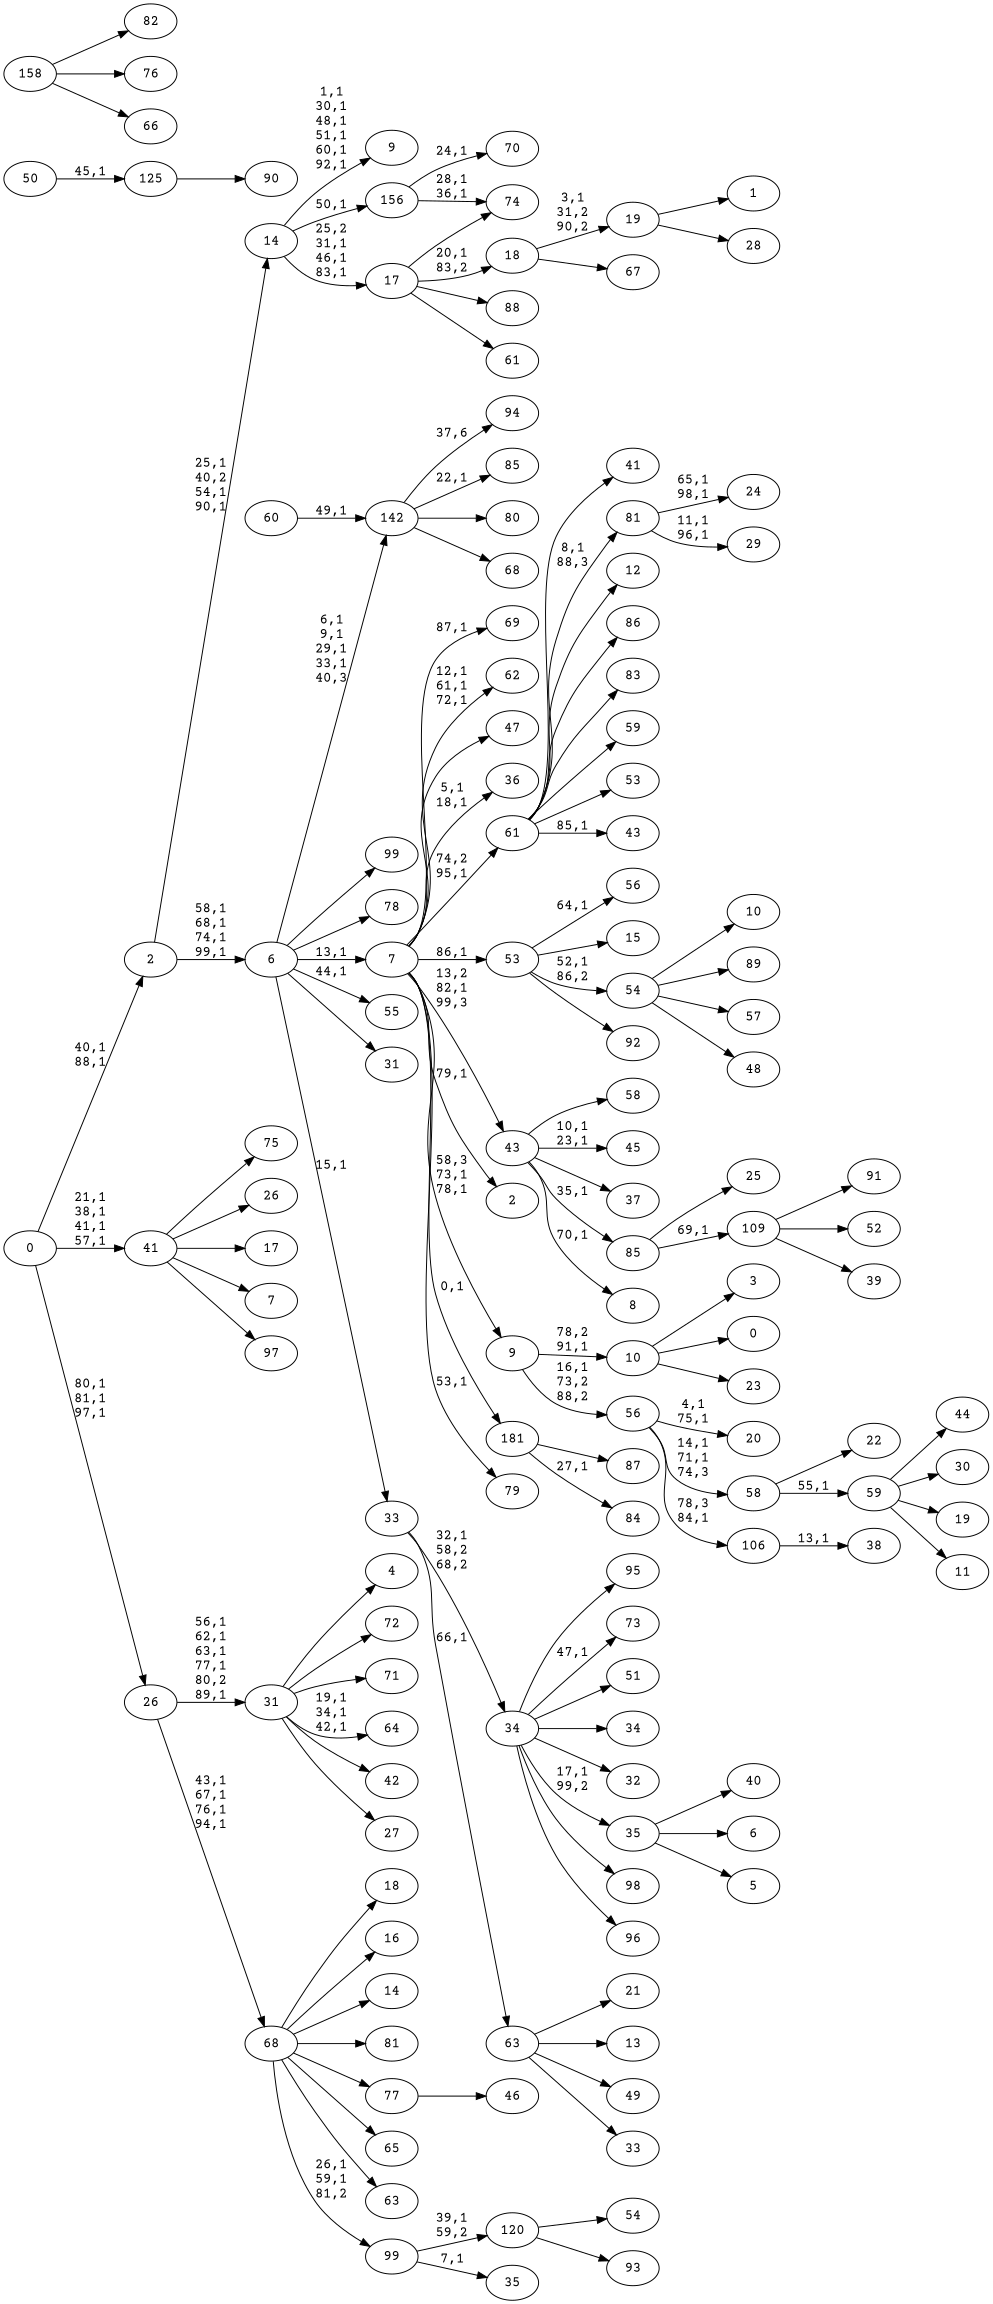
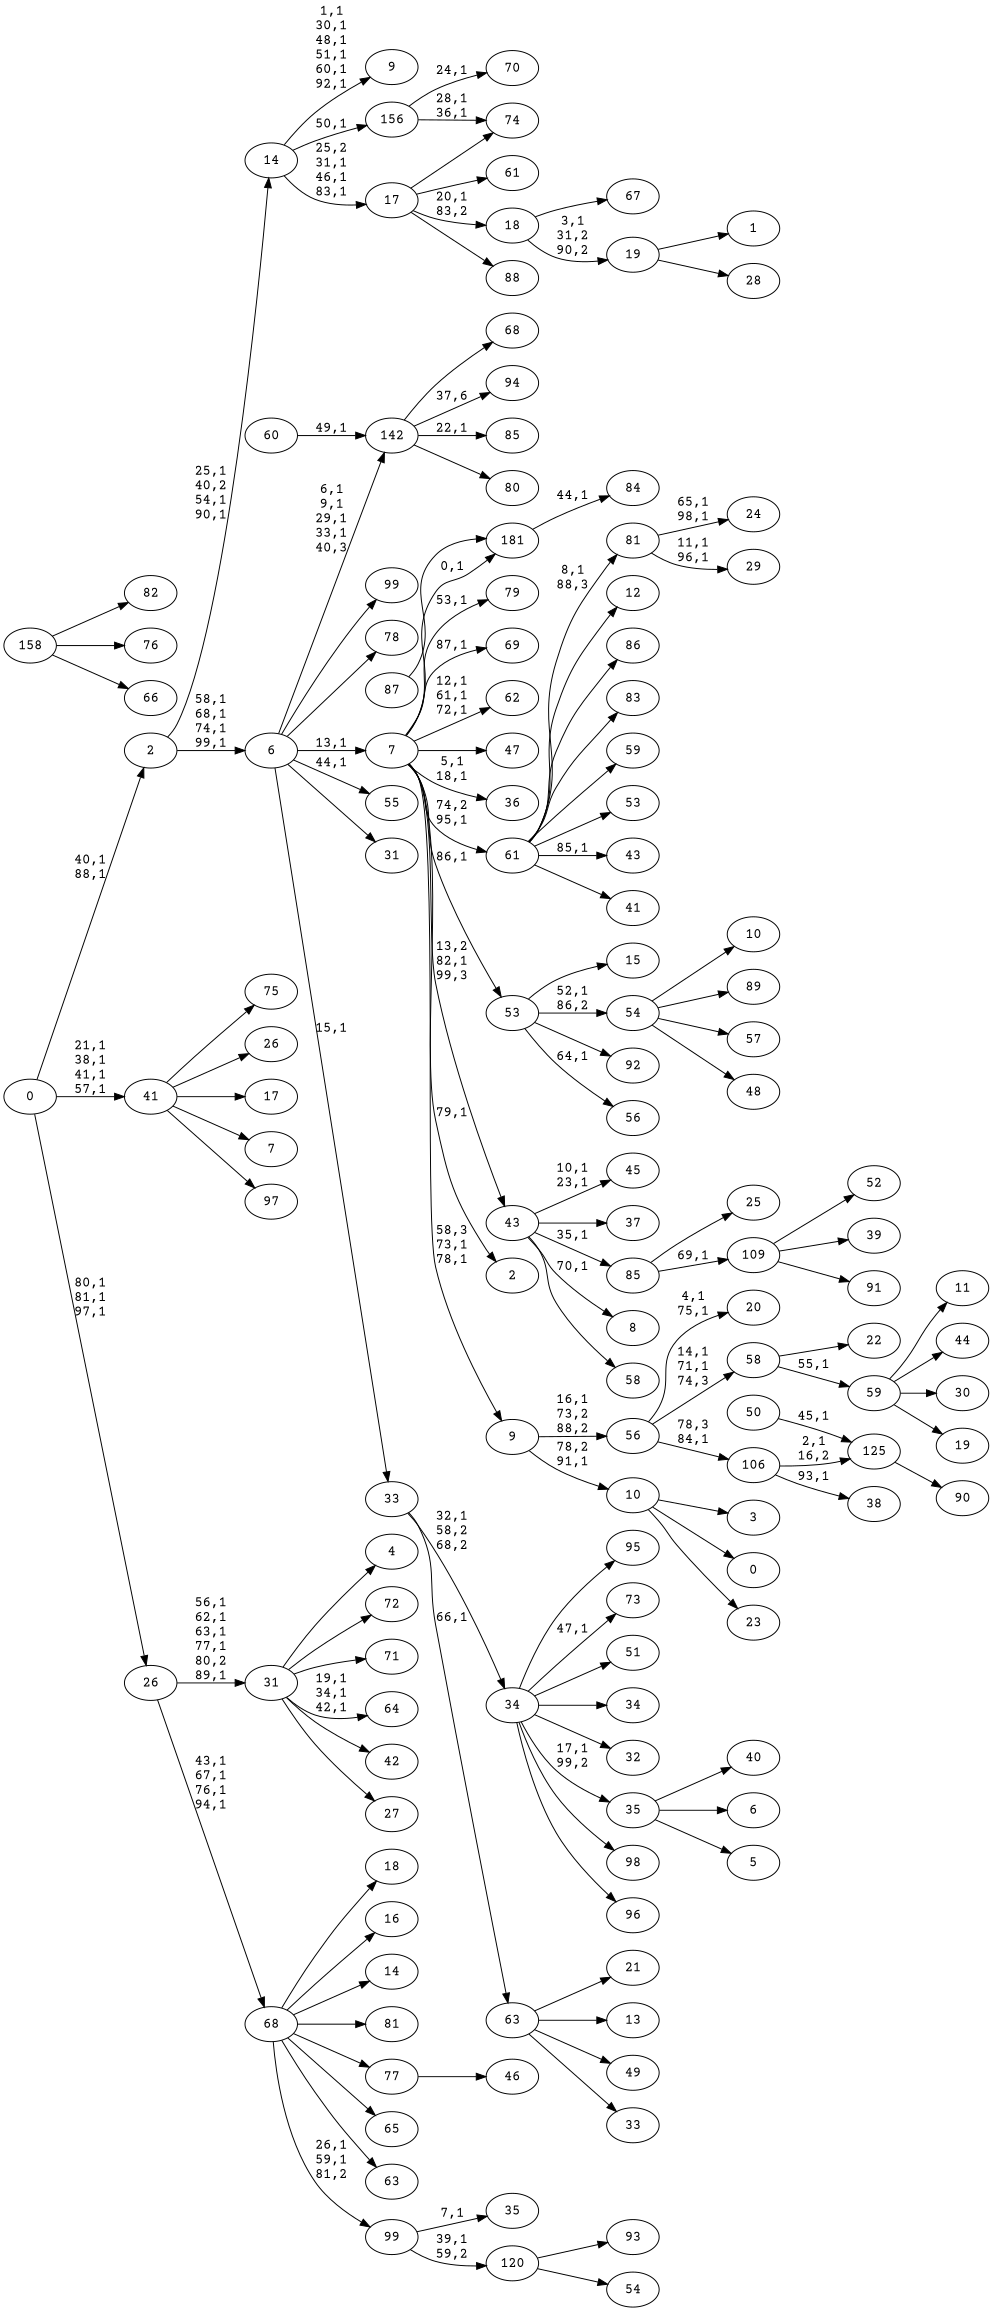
edge "181" -> "87": reversed
edge "106" -> "125": added, label "2,1 16,2"
edge "181" -> "84": label "27,1" -> "44,1"
edge "106" -> "38": label "13,1" -> "93,1"
